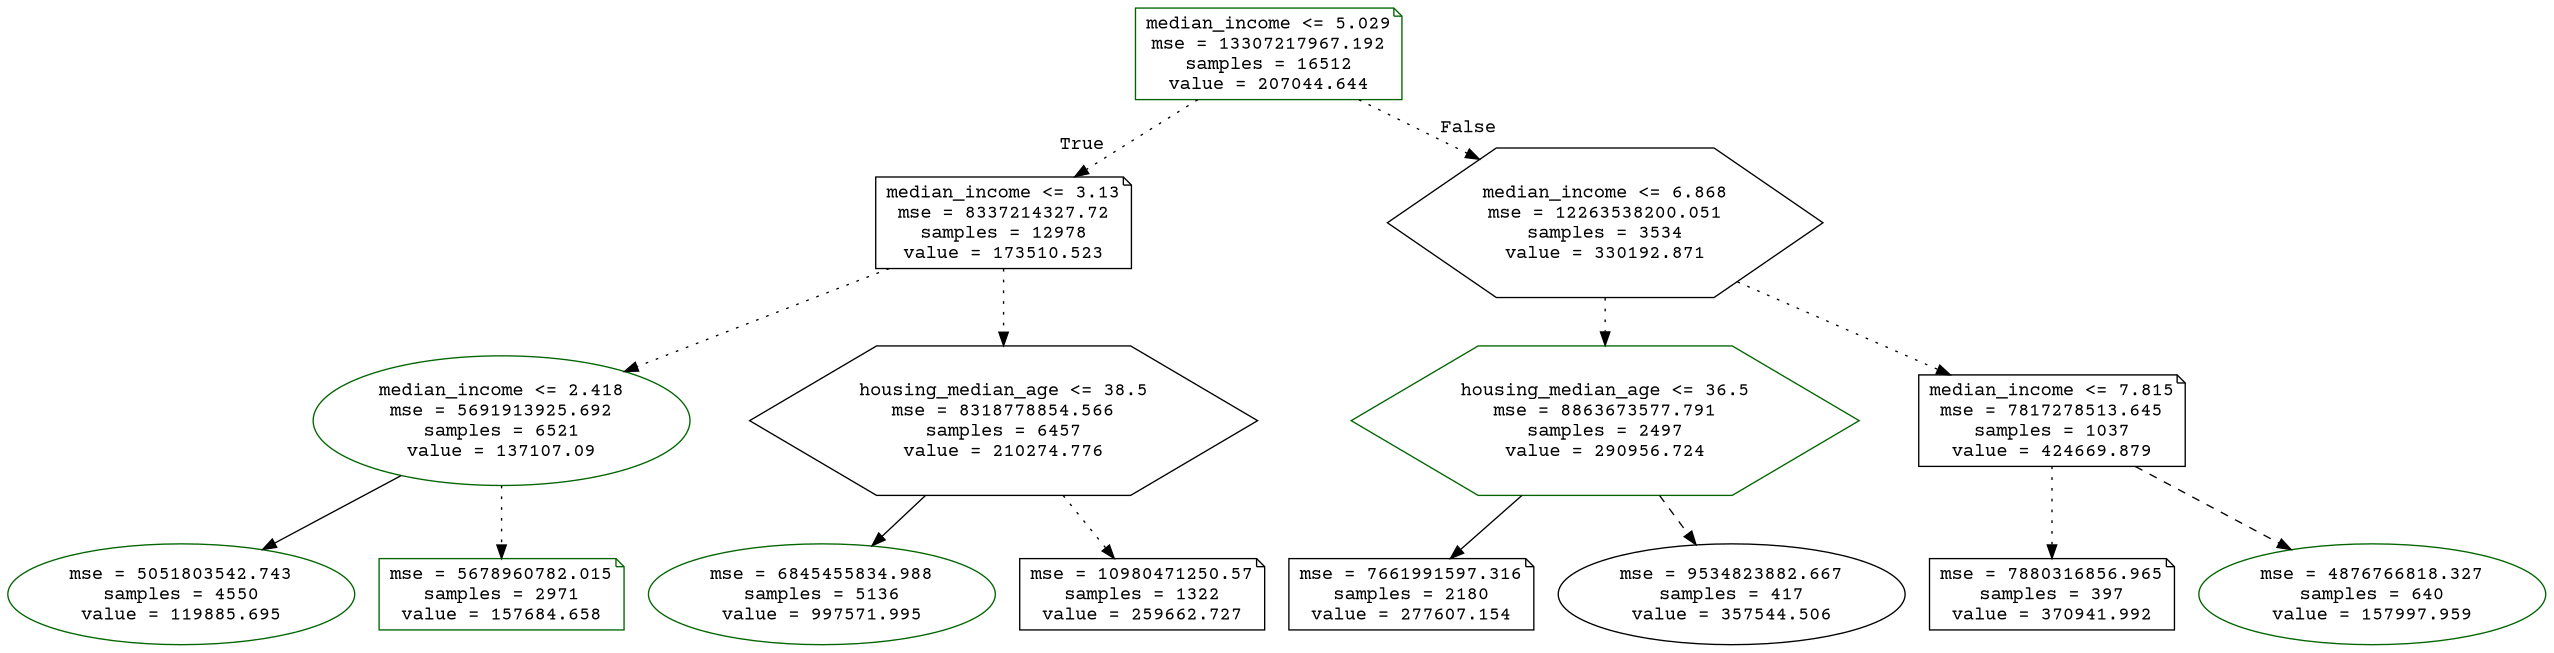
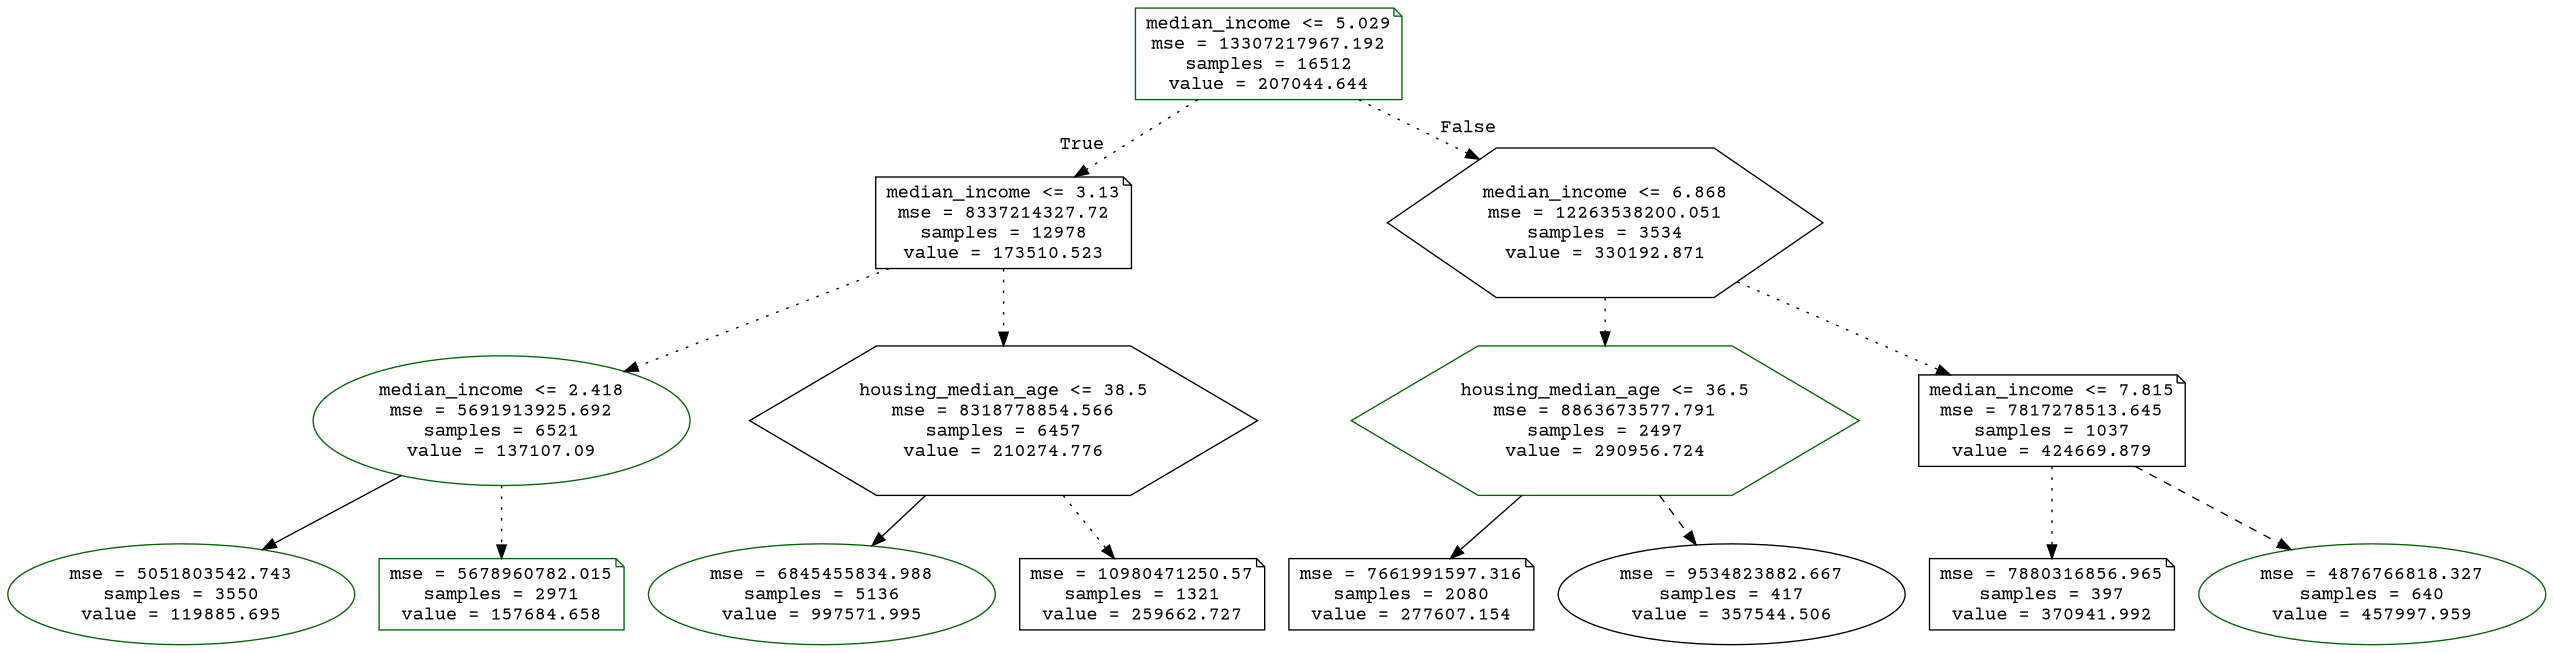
node "mse = 5051803542.743 samples = 4550 value = 119885.695": label "mse = 5051803542.743 samples = 4550 value = 119885.695" -> "mse = 5051803542.743 samples = 3550 value = 119885.695"
node "mse = 10980471250.57 samples = 1322 value = 259662.727": label "mse = 10980471250.57 samples = 1322 value = 259662.727" -> "mse = 10980471250.57 samples = 1321 value = 259662.727"
node "mse = 7661991597.316 samples = 2180 value = 277607.154": label "mse = 7661991597.316 samples = 2180 value = 277607.154" -> "mse = 7661991597.316 samples = 2080 value = 277607.154"
node "mse = 4876766818.327 samples = 640 value = 157997.959": label "mse = 4876766818.327 samples = 640 value = 157997.959" -> "mse = 4876766818.327 samples = 640 value = 457997.959"
